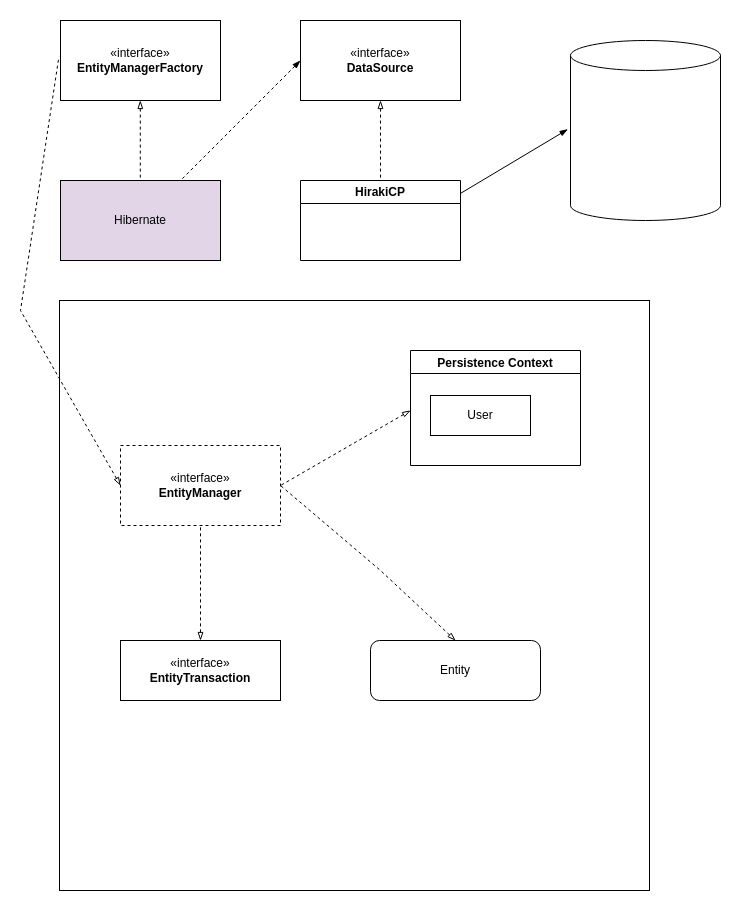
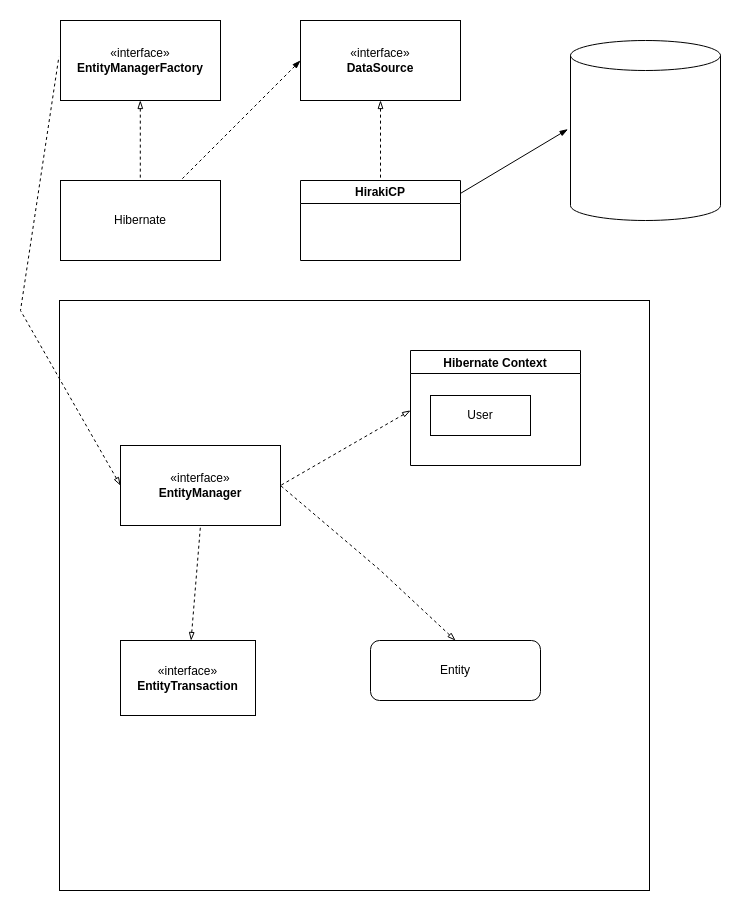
node "Hibernate": fillcolor #e1d5e7 -> #ffffff
node "Persistence Context": label "Persistence Context" -> "Hibernate Context"
node "«interface» EntityManager": style dashed -> solid
node "«interface» EntityTransaction": size 160x60 -> 135x75
